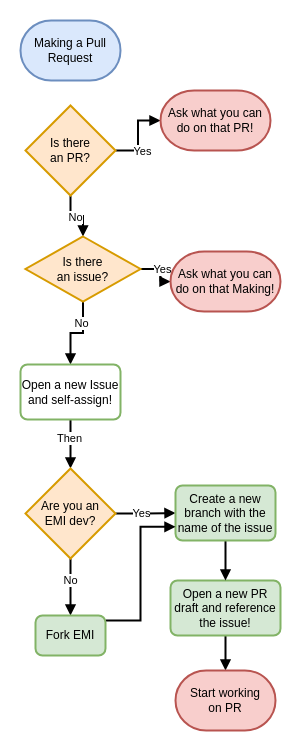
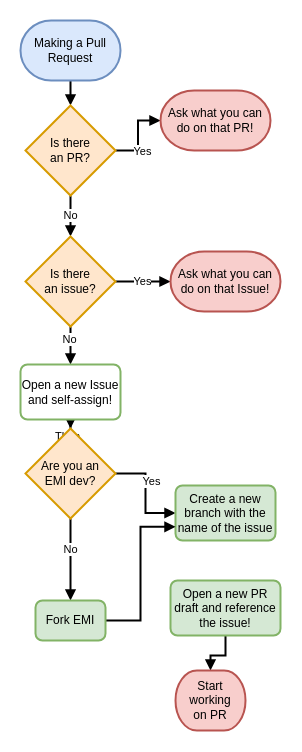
edge "Making a Pull Request" -> "Is there an PR?": added
node "Is there an issue?": size 115x65 -> 90x90
node "Ask what you can do on that Making!": label "Ask what you can do on that Making!" -> "Ask what you can do on that Issue!"
node "Are you an EMI dev?": moved (71, 514) -> (71, 474)
edge "Create a new branch with the name of the issue" -> "Open a new PR draft and reference the issue!": removed
node "Fork EMI": moved (71, 636) -> (71, 621)
node "Start working on PR": size 100x60 -> 70x60
